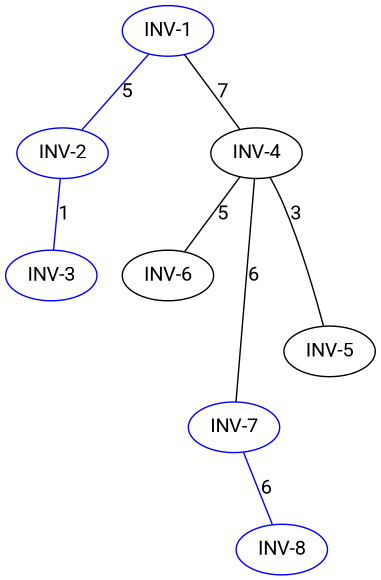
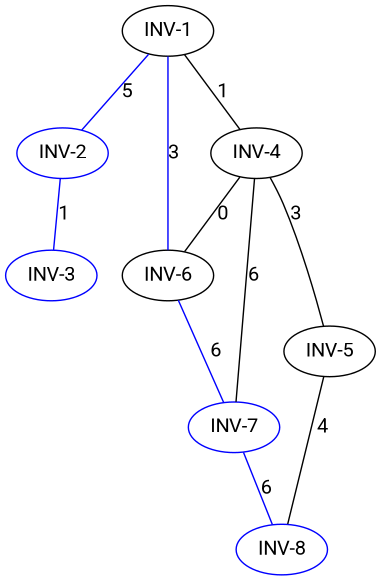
node "INV-1": color blue -> black
edge "INV-1" -- "INV-4": label "7" -> "1"
edge "INV-1" -- "INV-6": added, label "3"
edge "INV-4" -- "INV-6": label "5" -> "0"
edge "INV-6" -- "INV-7": added, label "6"
edge "INV-5" -- "INV-8": added, label "4"
